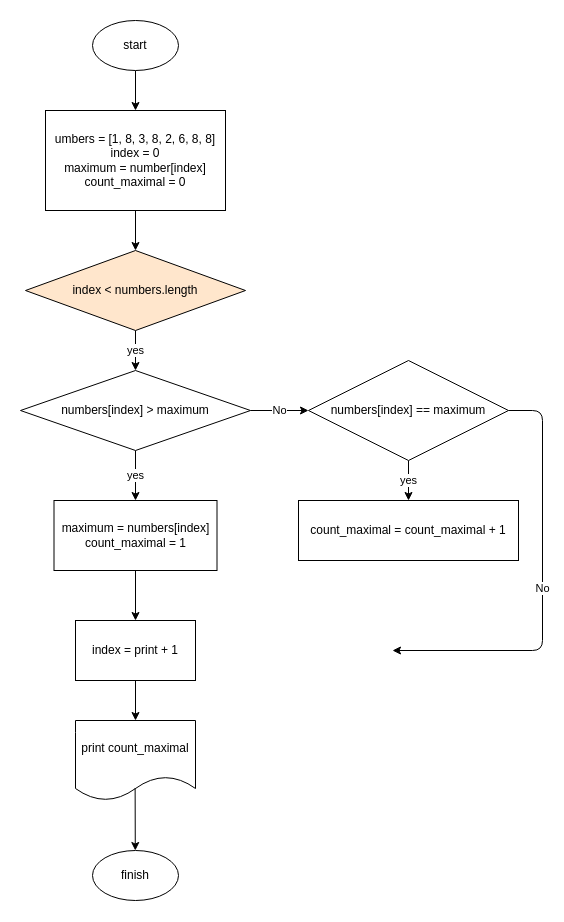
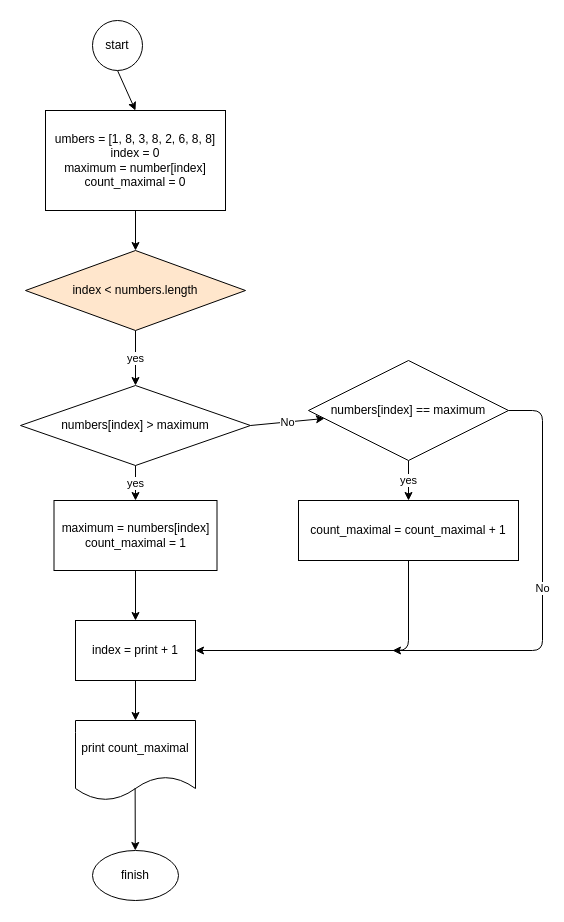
node "start": size 86x50 -> 50x50
node "numbers[index] > maximum": moved (136, 411) -> (136, 426)
edge "count_maximal = count_maximal + 1" -> "index = print + 1": added
